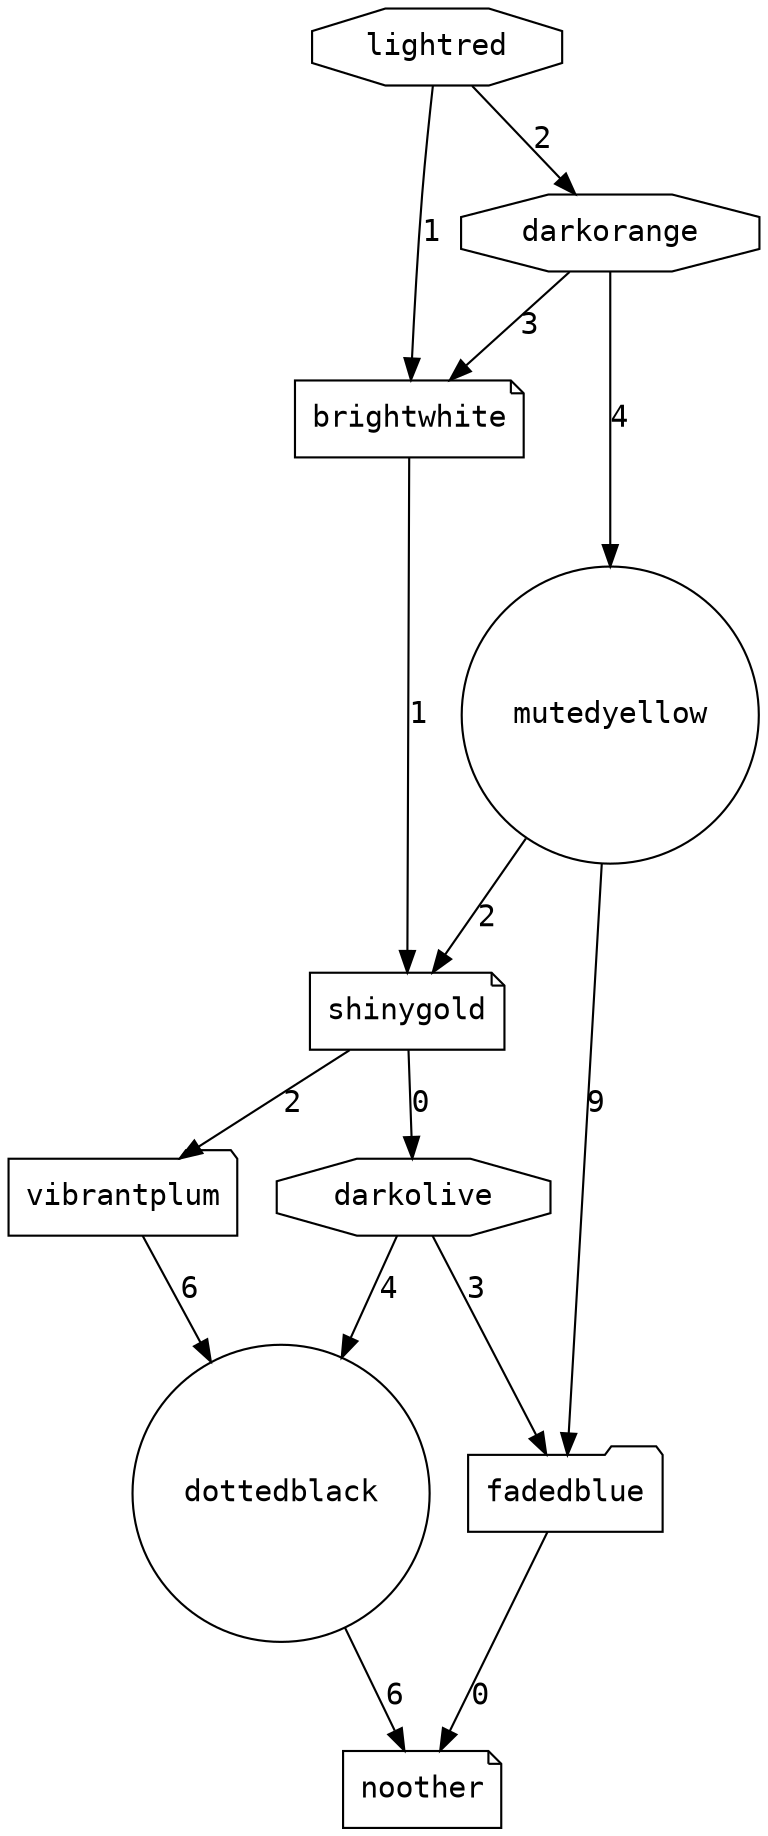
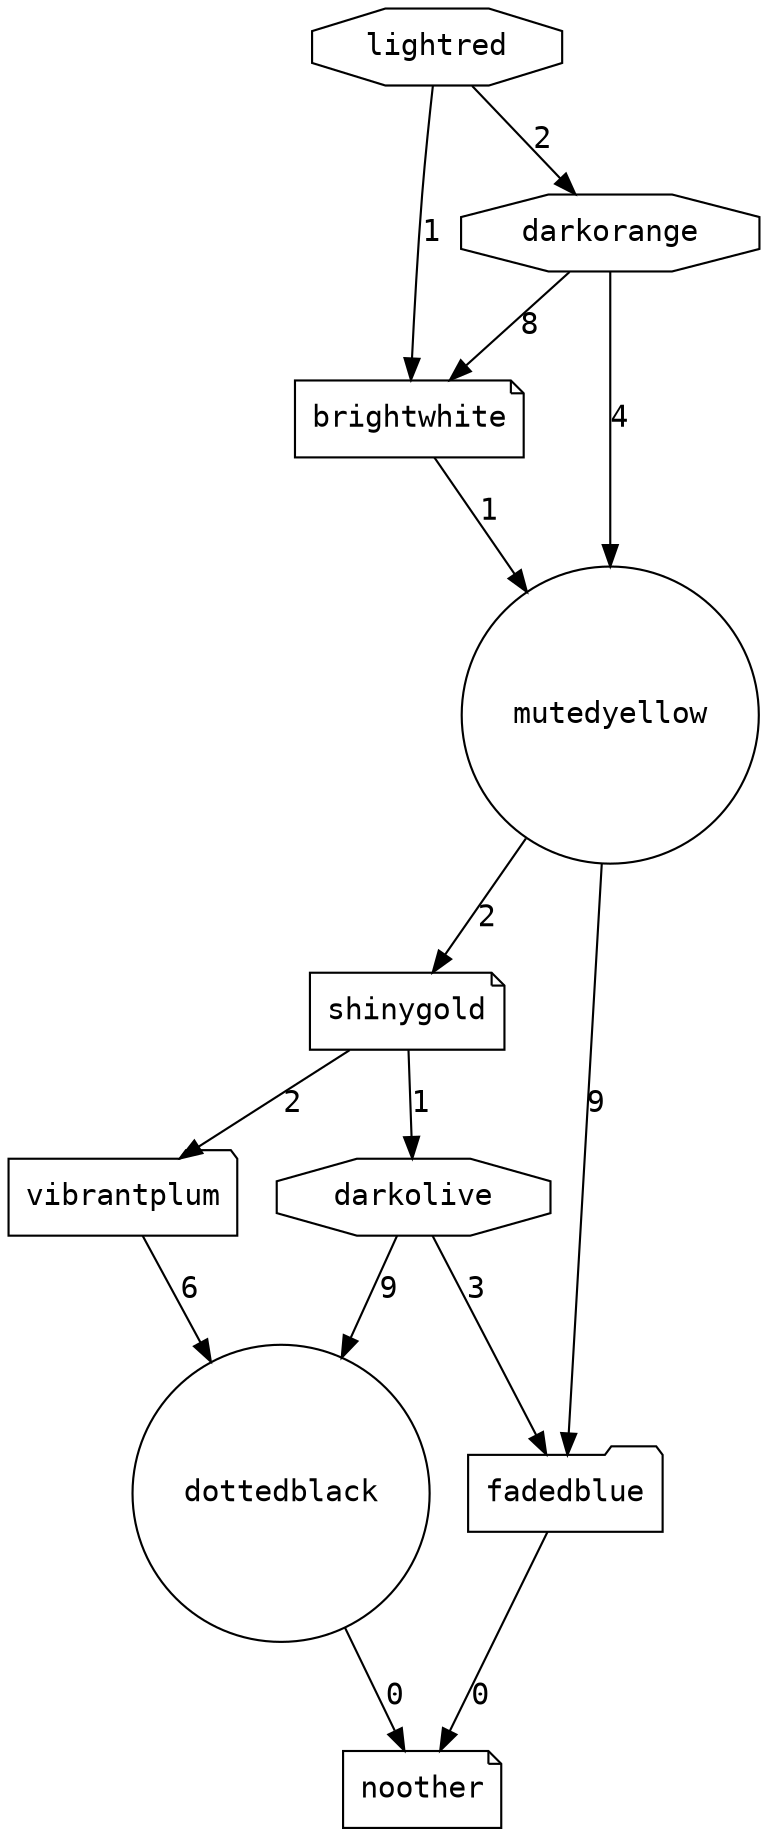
edge "darkorange" -> "brightwhite": label "3" -> "8"
edge "brightwhite" -> "shinygold": now "brightwhite" -> "mutedyellow"
edge "shinygold" -> "darkolive": label "0" -> "1"
edge "darkolive" -> "dottedblack": label "4" -> "9"
edge "dottedblack" -> "noother": label "6" -> "0"
